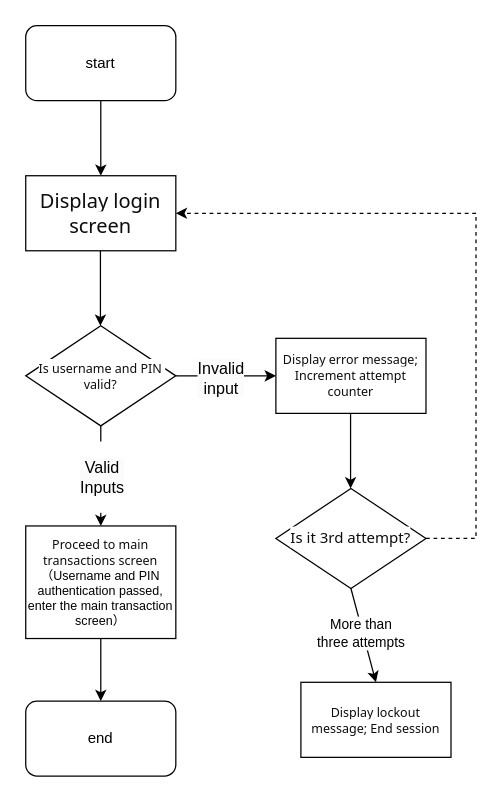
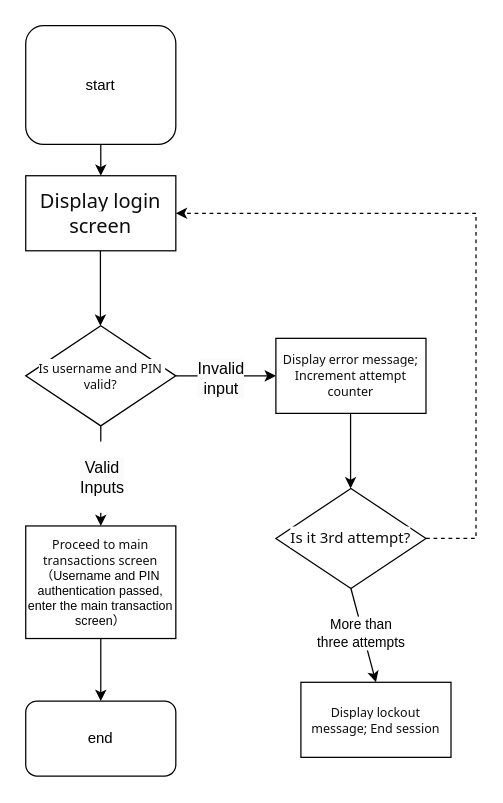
node "start": size 150x75 -> 150x119
